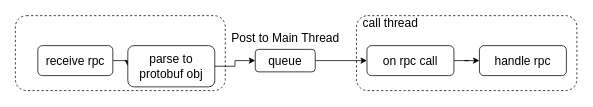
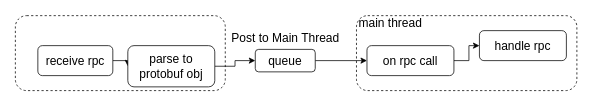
node "call thread": label "call thread" -> "main thread"
node "handle rpc": moved (523, 60) -> (523, 45)
